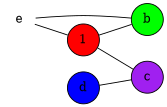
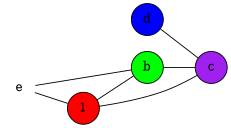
edge "b" -- "c": added
